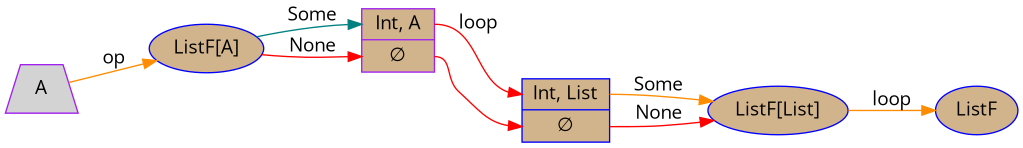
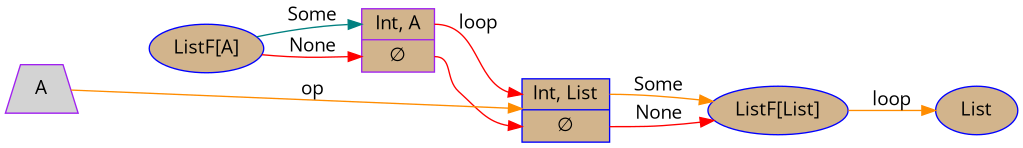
edge "A" -> "ListF[A]": now "A" -> "Int, List"
node "ListF": label "ListF" -> "List"
